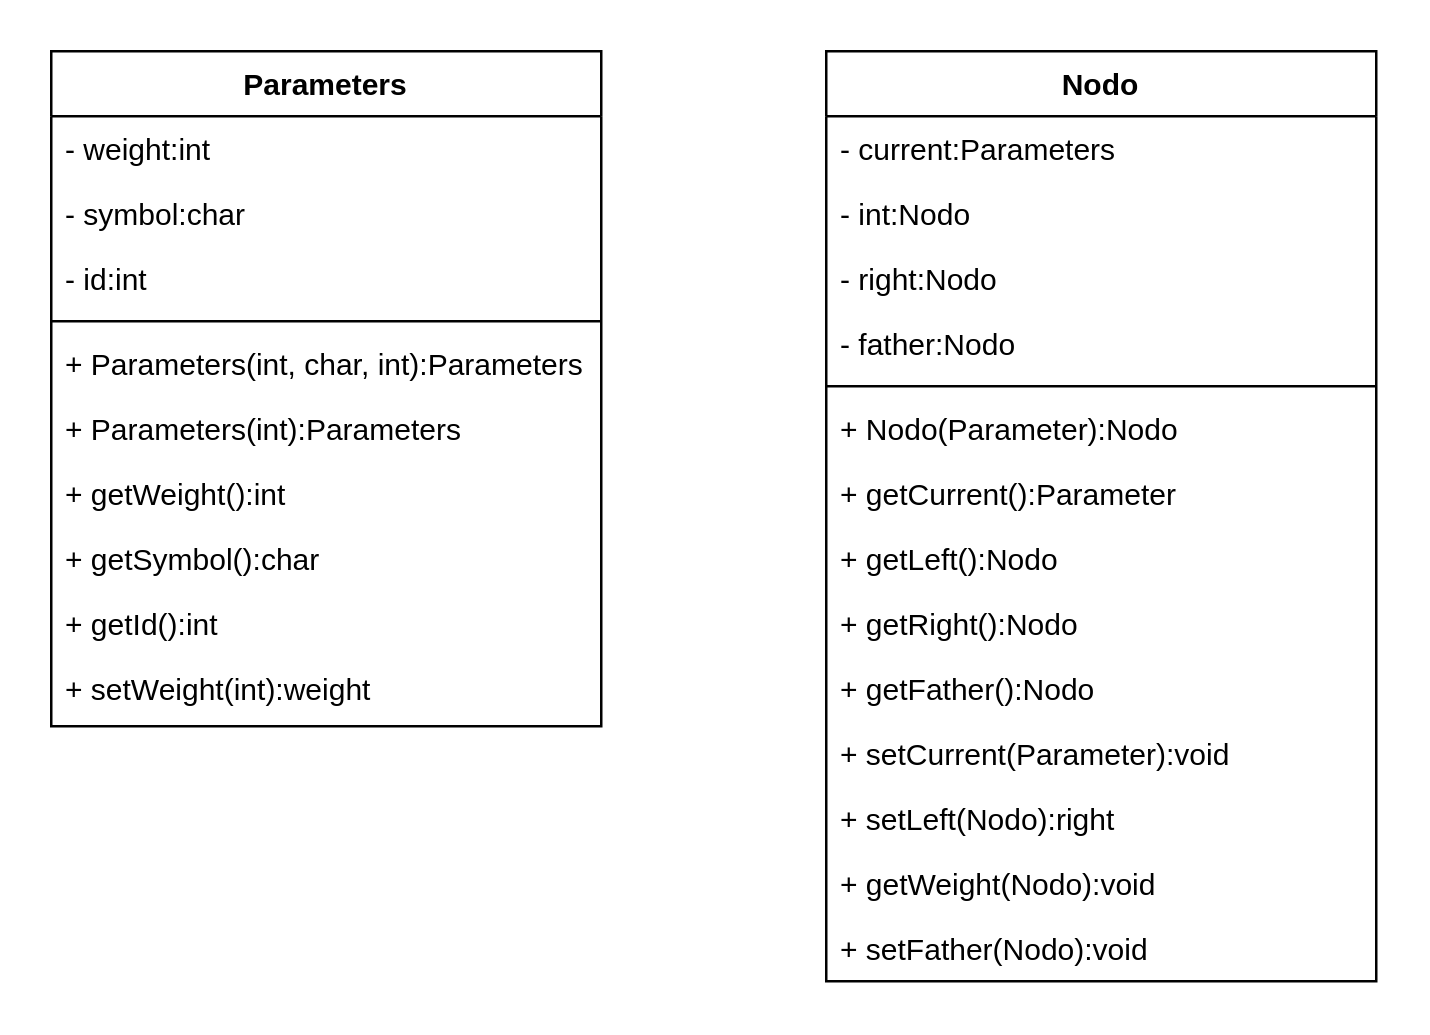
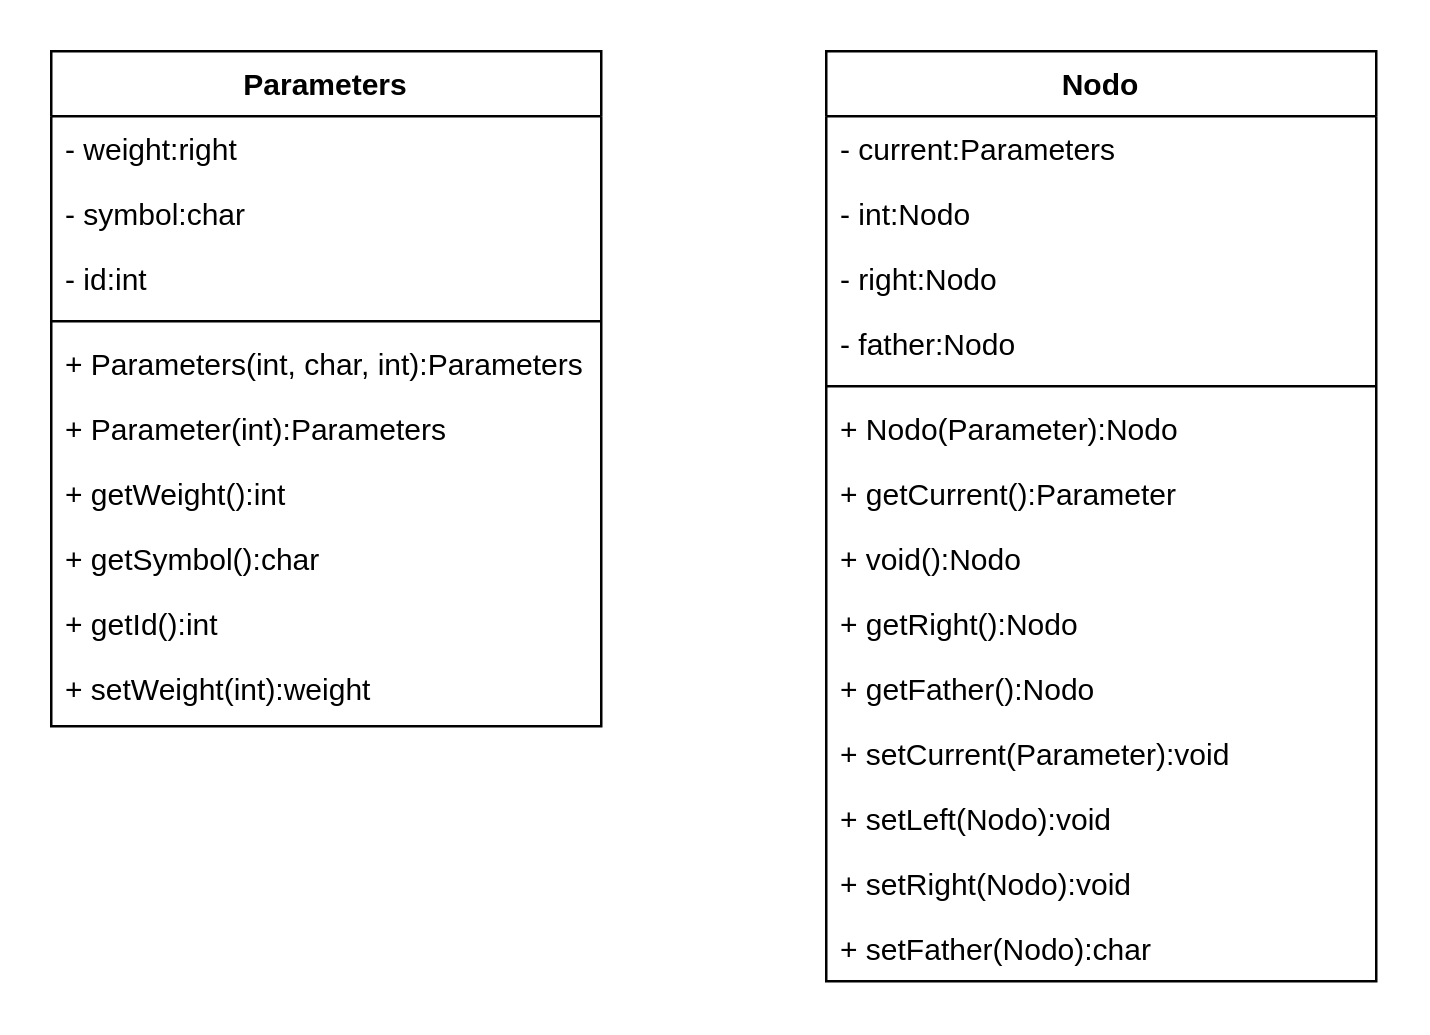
node "- weight:int": label "- weight:int" -> "- weight:right"
node "+ Parameters(int):Parameters": label "+ Parameters(int):Parameters" -> "+ Parameter(int):Parameters"
node "+ getLeft():Nodo": label "+ getLeft():Nodo" -> "+ void():Nodo"
node "+ setLeft(Nodo):right": label "+ setLeft(Nodo):right" -> "+ setLeft(Nodo):void"
node "+ getWeight(Nodo):void": label "+ getWeight(Nodo):void" -> "+ setRight(Nodo):void"
node "+ setFather(Nodo):void": label "+ setFather(Nodo):void" -> "+ setFather(Nodo):char"
